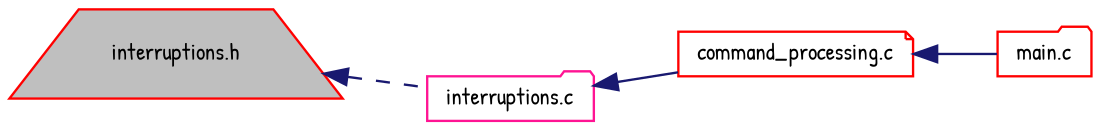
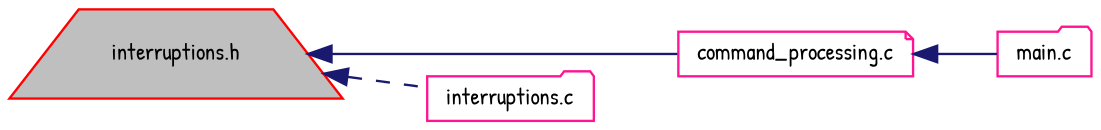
node "command_processing.c": color red -> deeppink
node "main.c": color red -> deeppink
edge "command_processing.c" -> "interruptions.c": now "command_processing.c" -> "interruptions.h"
